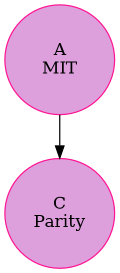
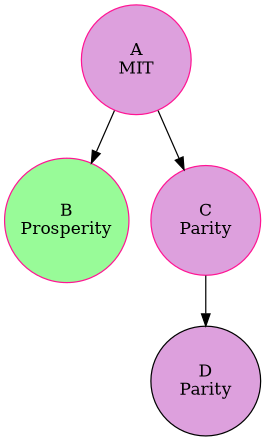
node "B Prosperity": added
node "D Parity": added
